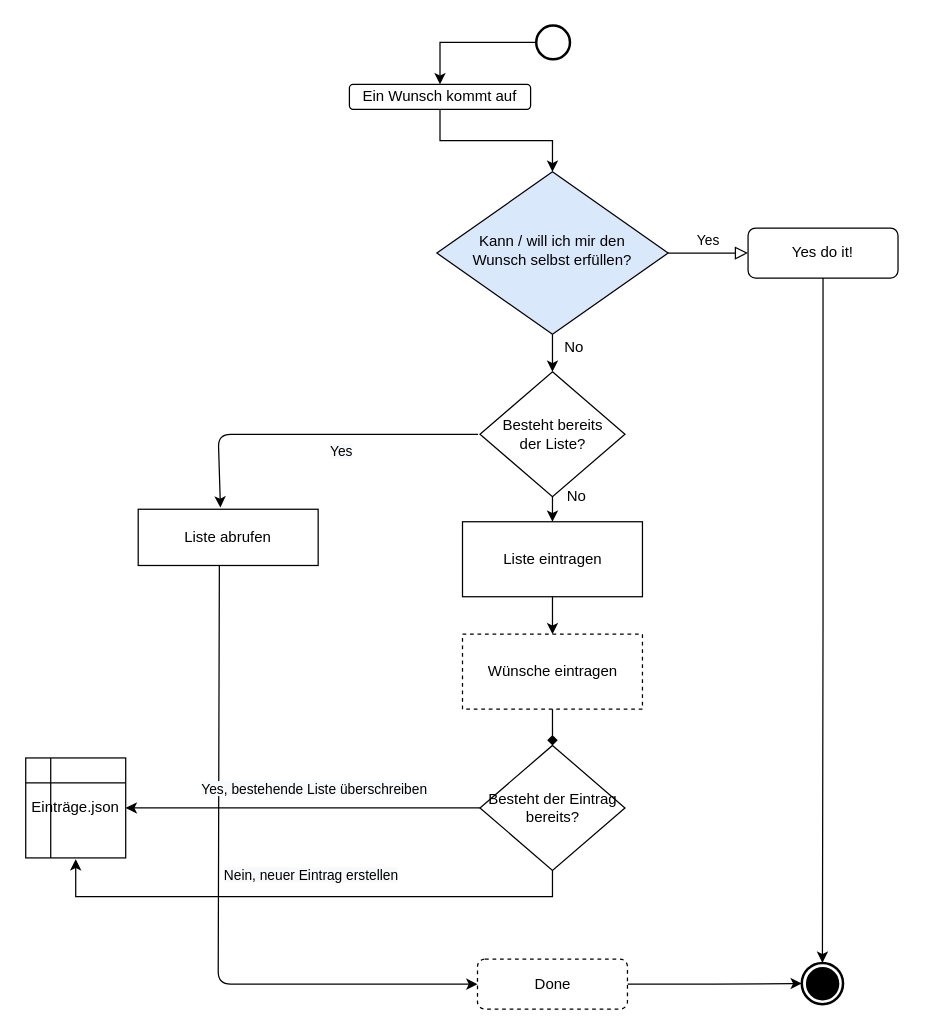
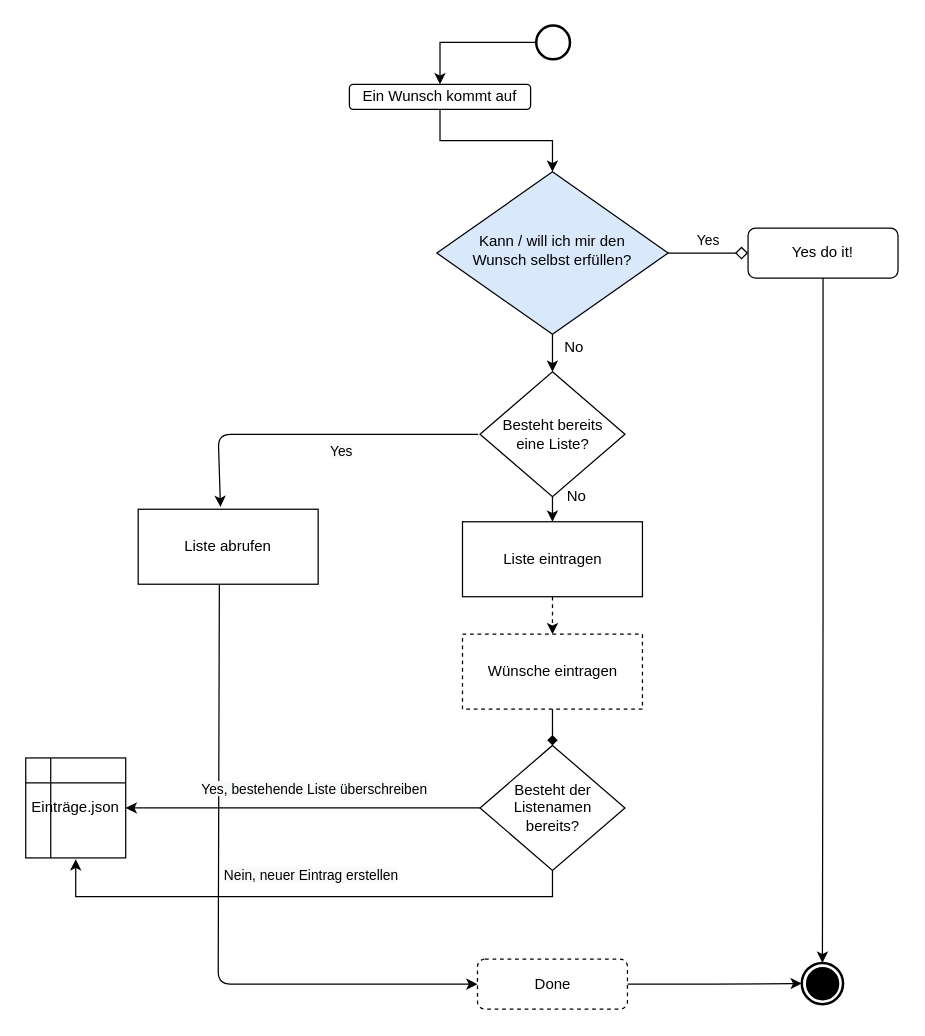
edge "Kann / will ich mir den Wunsch selbst erfüllen?" -> "Yes do it!": arrowhead block -> diamond
node "Besteht bereits der Liste?": label "Besteht bereits der Liste?" -> "Besteht bereits eine Liste?"
node "Liste abrufen": size 180x56 -> 180x75
edge "Liste eintragen" -> "Wünsche eintragen": style solid -> dashed
node "Besteht der Eintrag bereits?": label "Besteht der Eintrag bereits?" -> "Besteht der Listenamen bereits?"
